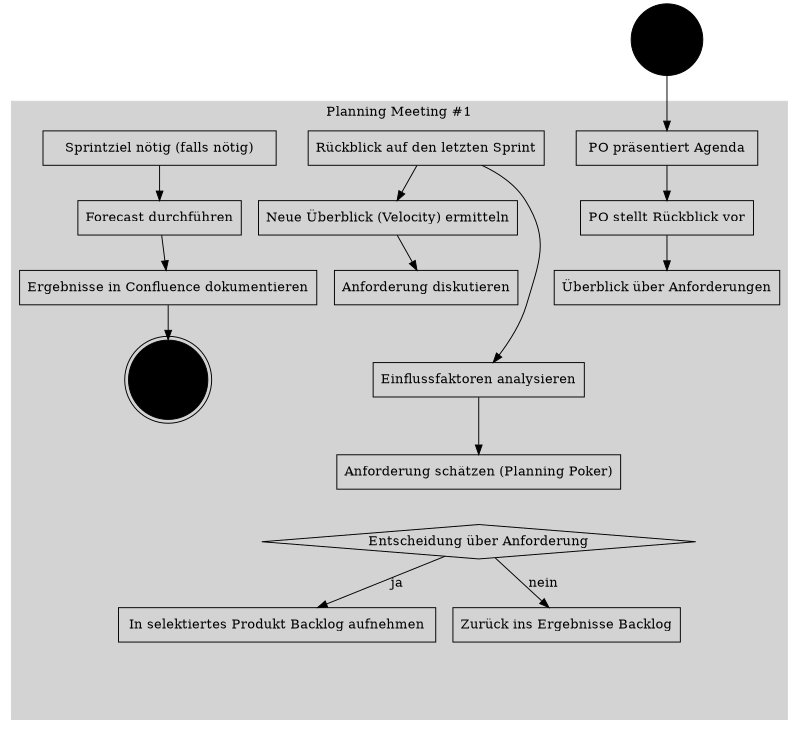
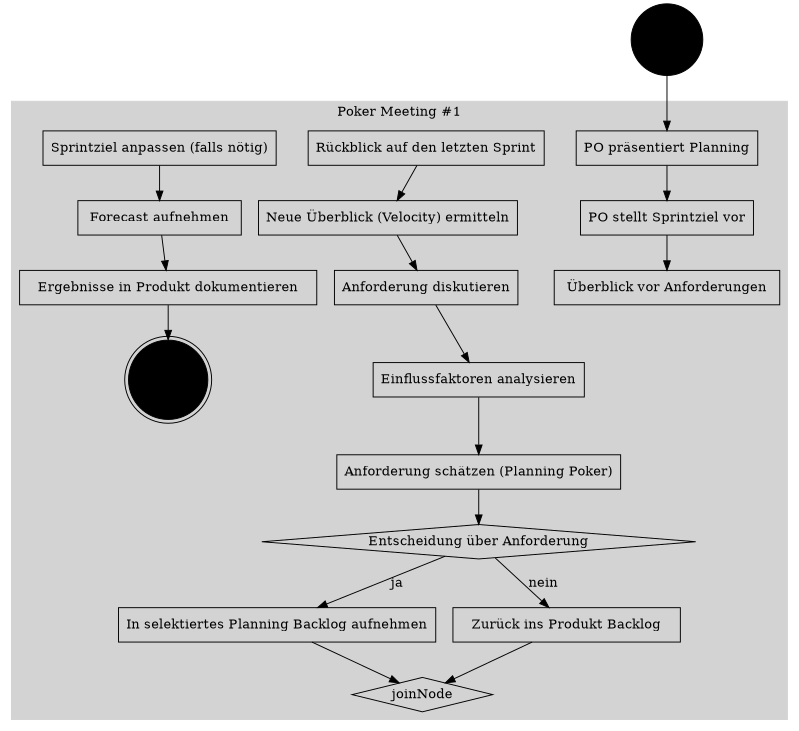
cluster "Planning Meeting #1": label "Planning Meeting #1" -> "Poker Meeting #1"
node "Sprintziel nötig (falls nötig)": label "Sprintziel nötig (falls nötig)" -> "Sprintziel anpassen (falls nötig)"
node "PO präsentiert Agenda": label "PO präsentiert Agenda" -> "PO präsentiert Planning"
node "Forecast durchführen": label "Forecast durchführen" -> "Forecast aufnehmen"
node "PO stellt Rückblick vor": label "PO stellt Rückblick vor" -> "PO stellt Sprintziel vor"
edge "Rückblick auf den letzten Sprint" -> "Einflussfaktoren analysieren": now "Anforderung diskutieren" -> "Einflussfaktoren analysieren"
node "Ergebnisse in Confluence dokumentieren": label "Ergebnisse in Confluence dokumentieren" -> "Ergebnisse in Produkt dokumentieren"
node "Überblick über Anforderungen": label "Überblick über Anforderungen" -> "Überblick vor Anforderungen"
edge "Anforderung schätzen (Planning Poker)" -> "Entscheidung über Anforderung": added
node "In selektiertes Produkt Backlog aufnehmen": label "In selektiertes Produkt Backlog aufnehmen" -> "In selektiertes Planning Backlog aufnehmen"
node "Zurück ins Ergebnisse Backlog": label "Zurück ins Ergebnisse Backlog" -> "Zurück ins Produkt Backlog"
node "joinNode": added
